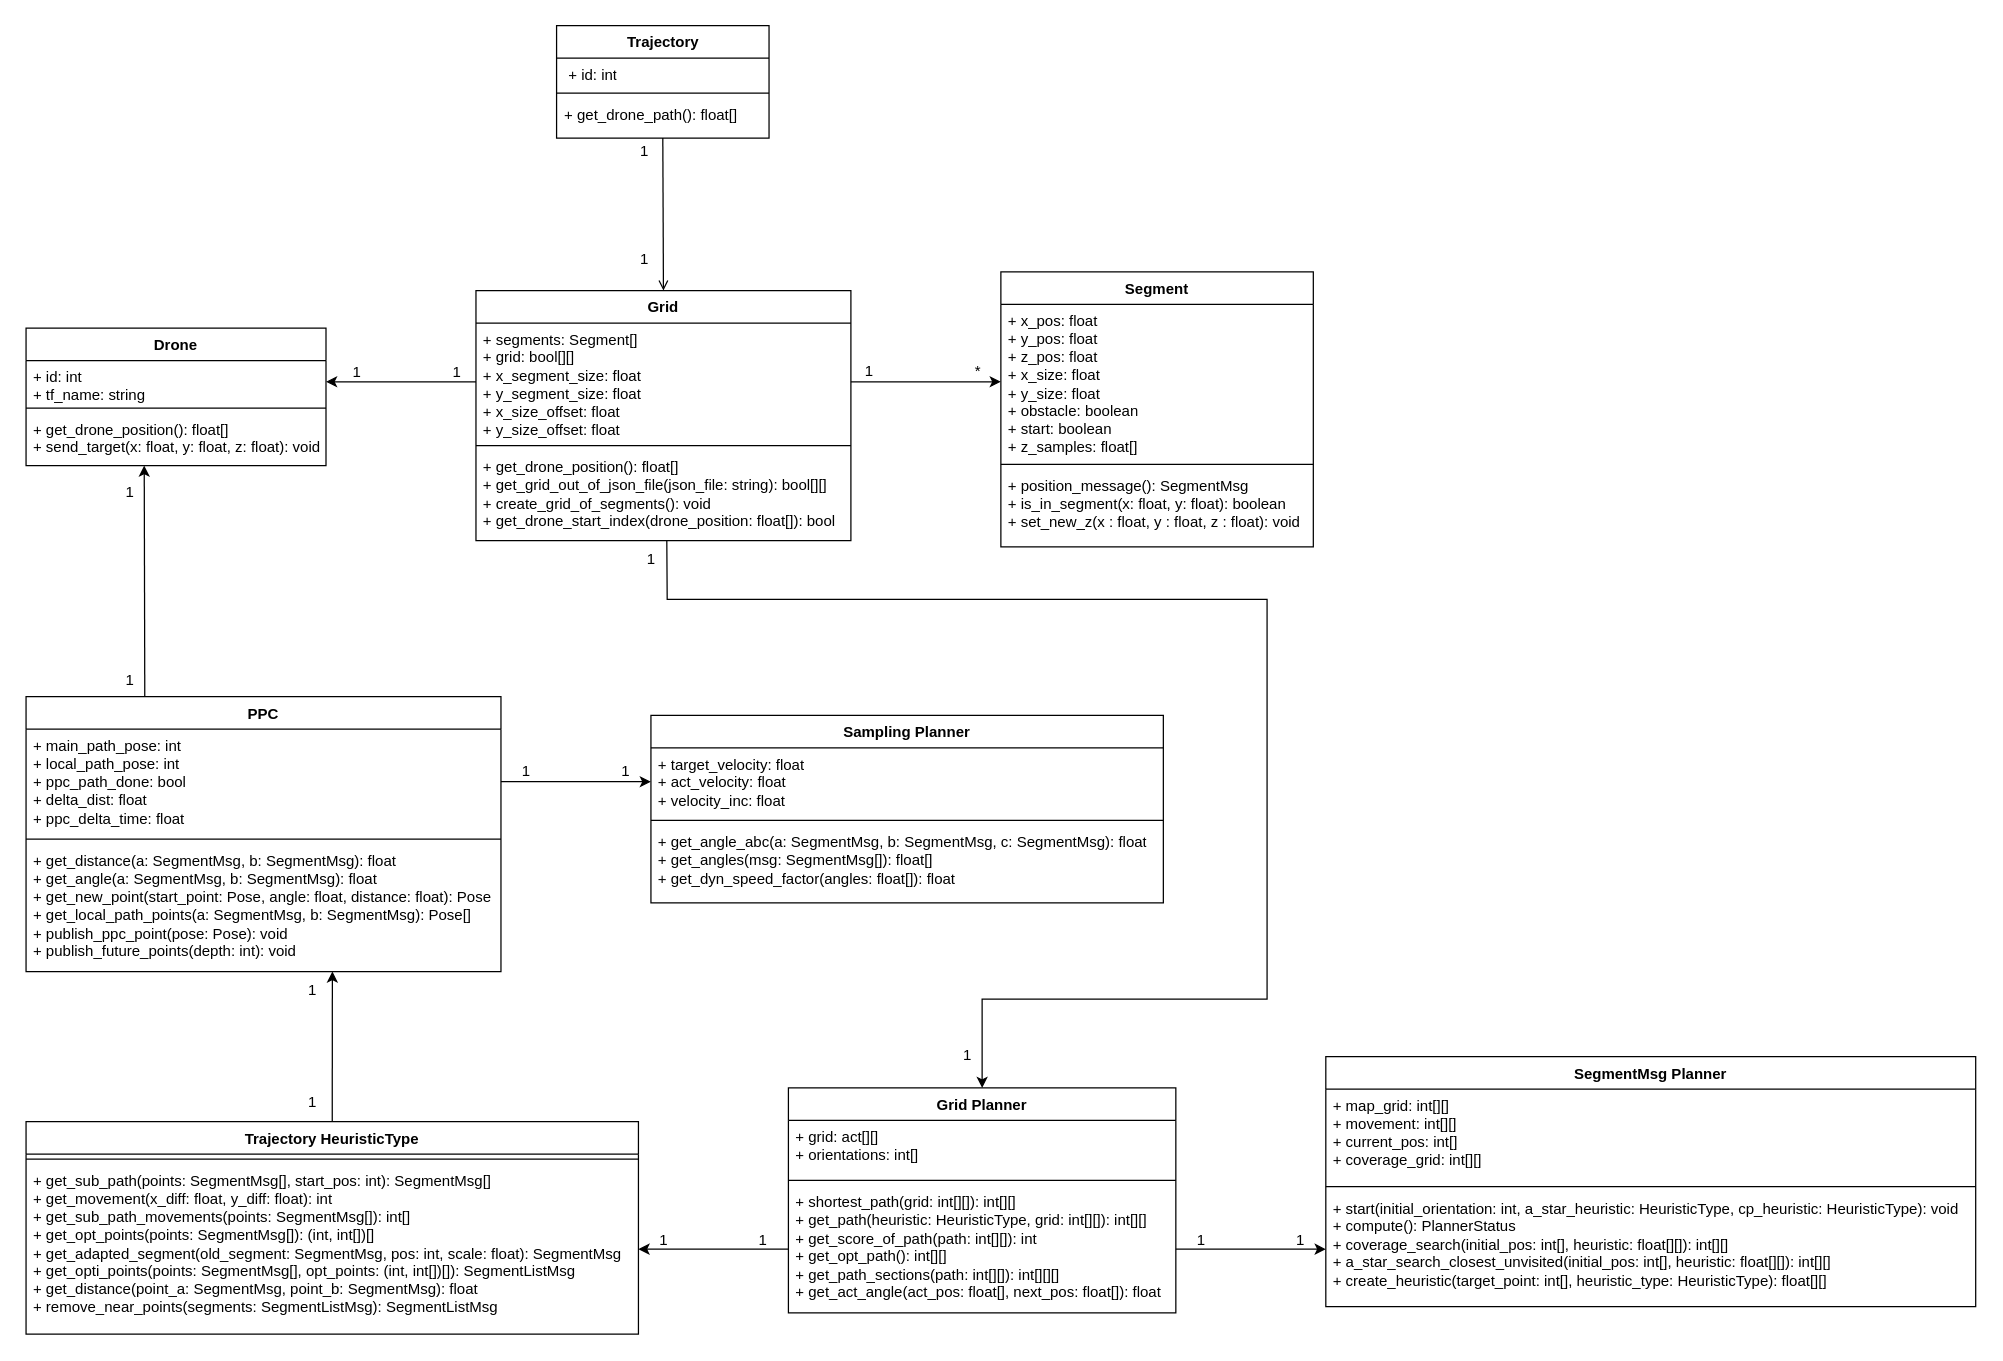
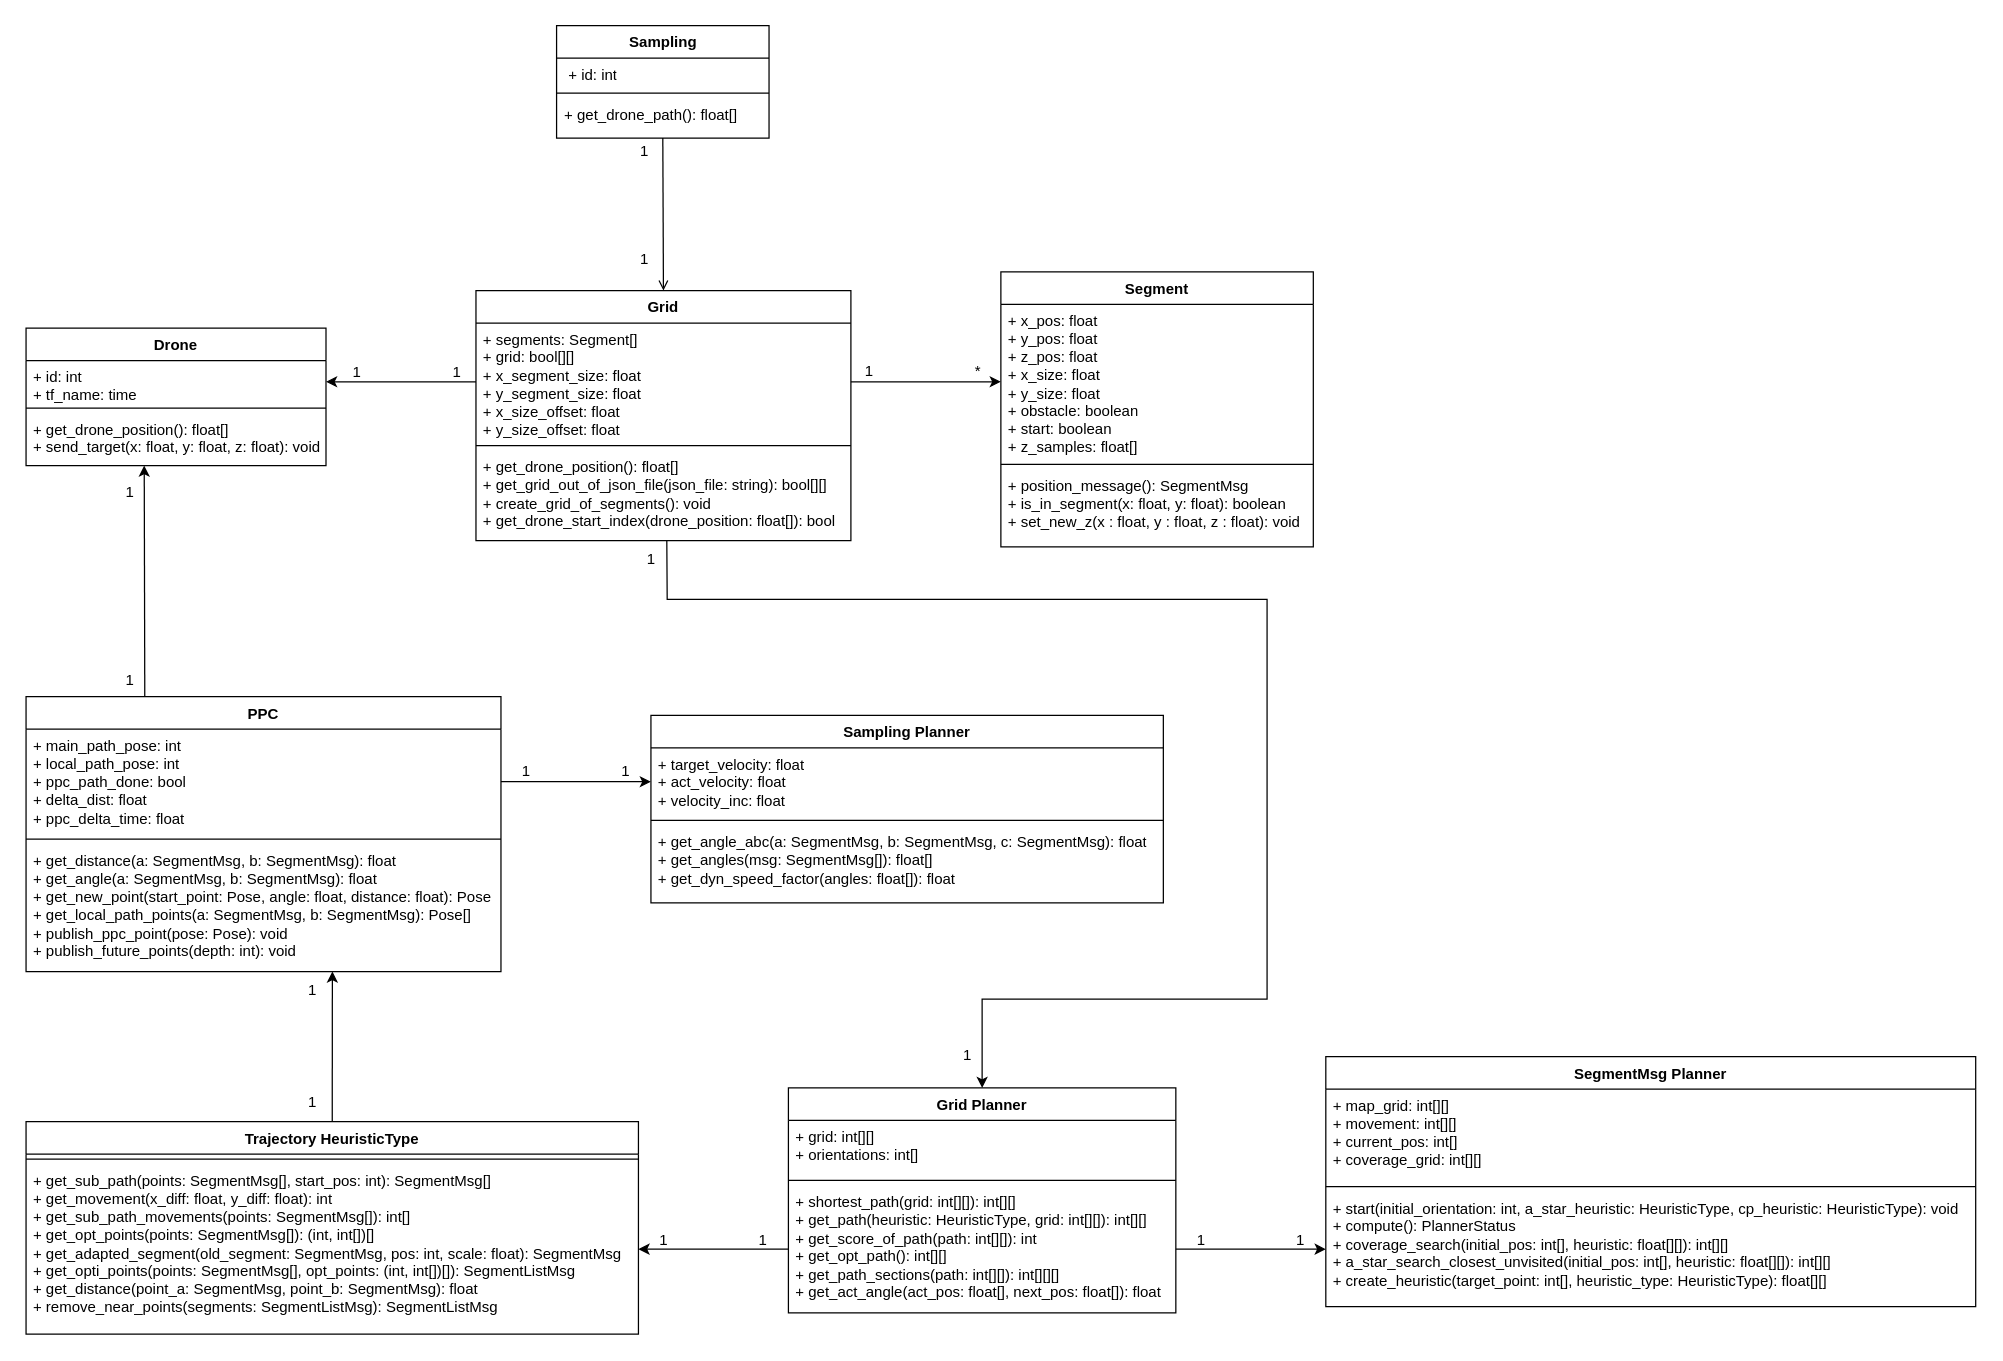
node "Trajectory": label "Trajectory" -> "Sampling"
node "+ id: int + tf_name: string": label "+ id: int + tf_name: string" -> "+ id: int + tf_name: time"
node "+ grid: act[][] + orientations: int[]": label "+ grid: act[][] + orientations: int[]" -> "+ grid: int[][] + orientations: int[]"
